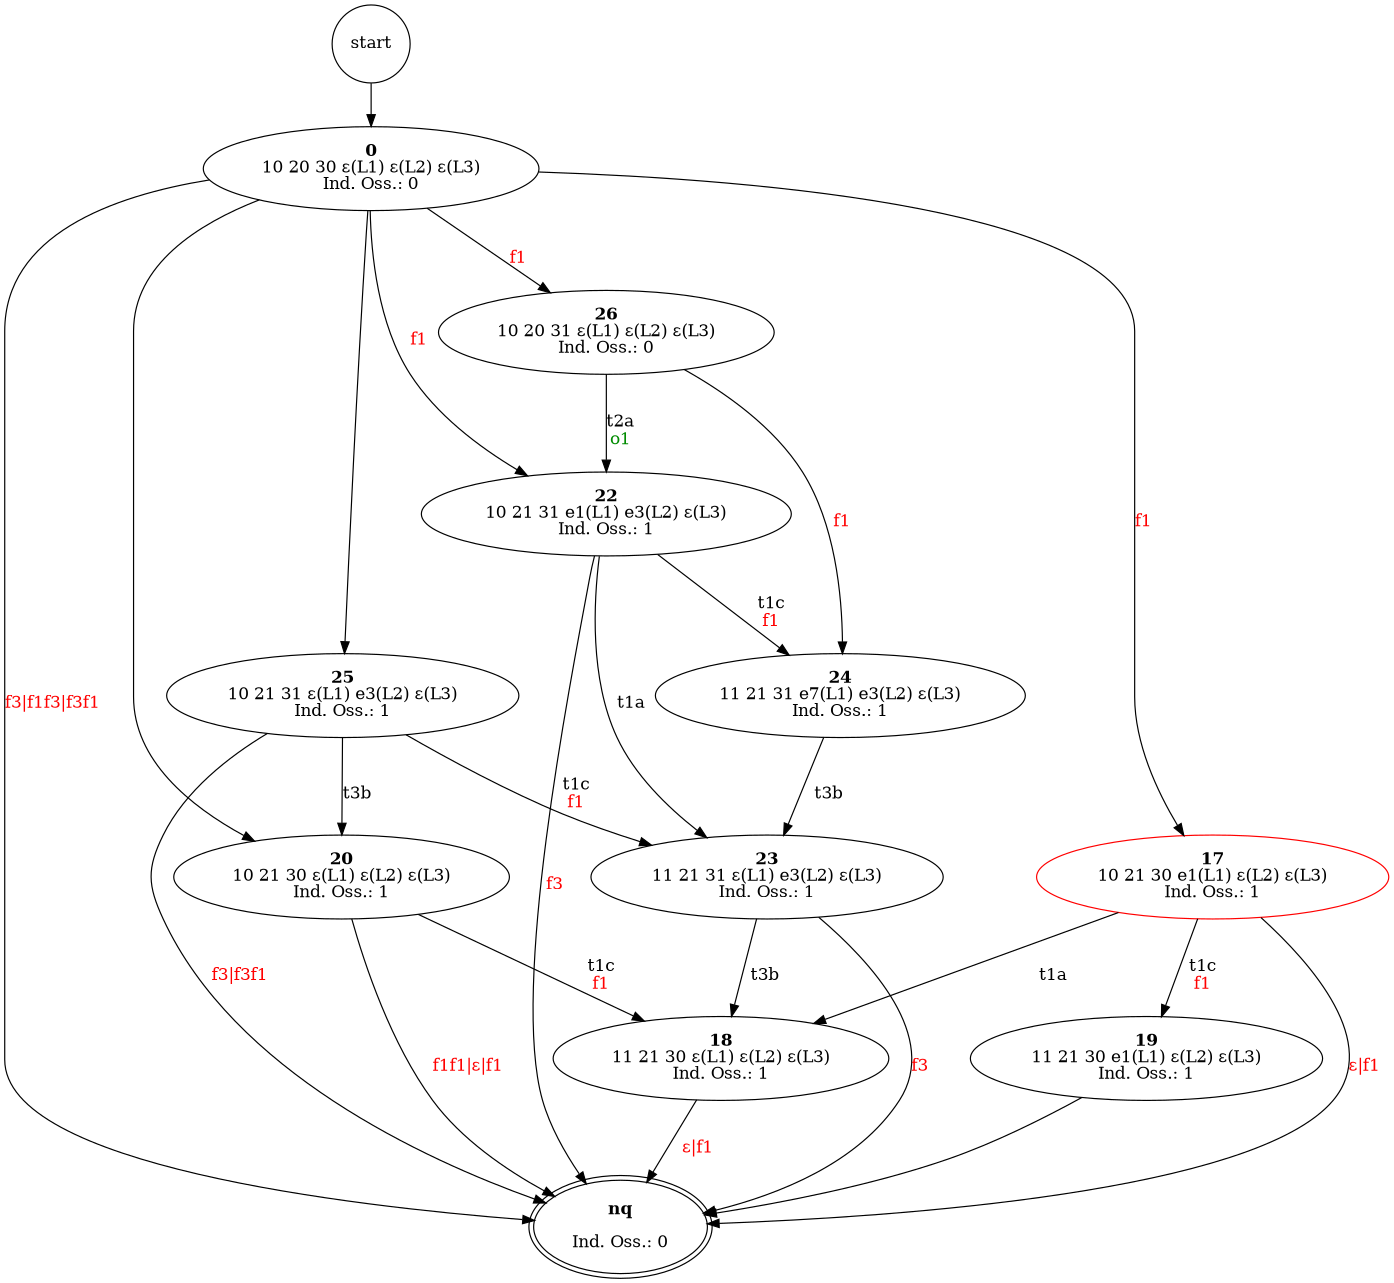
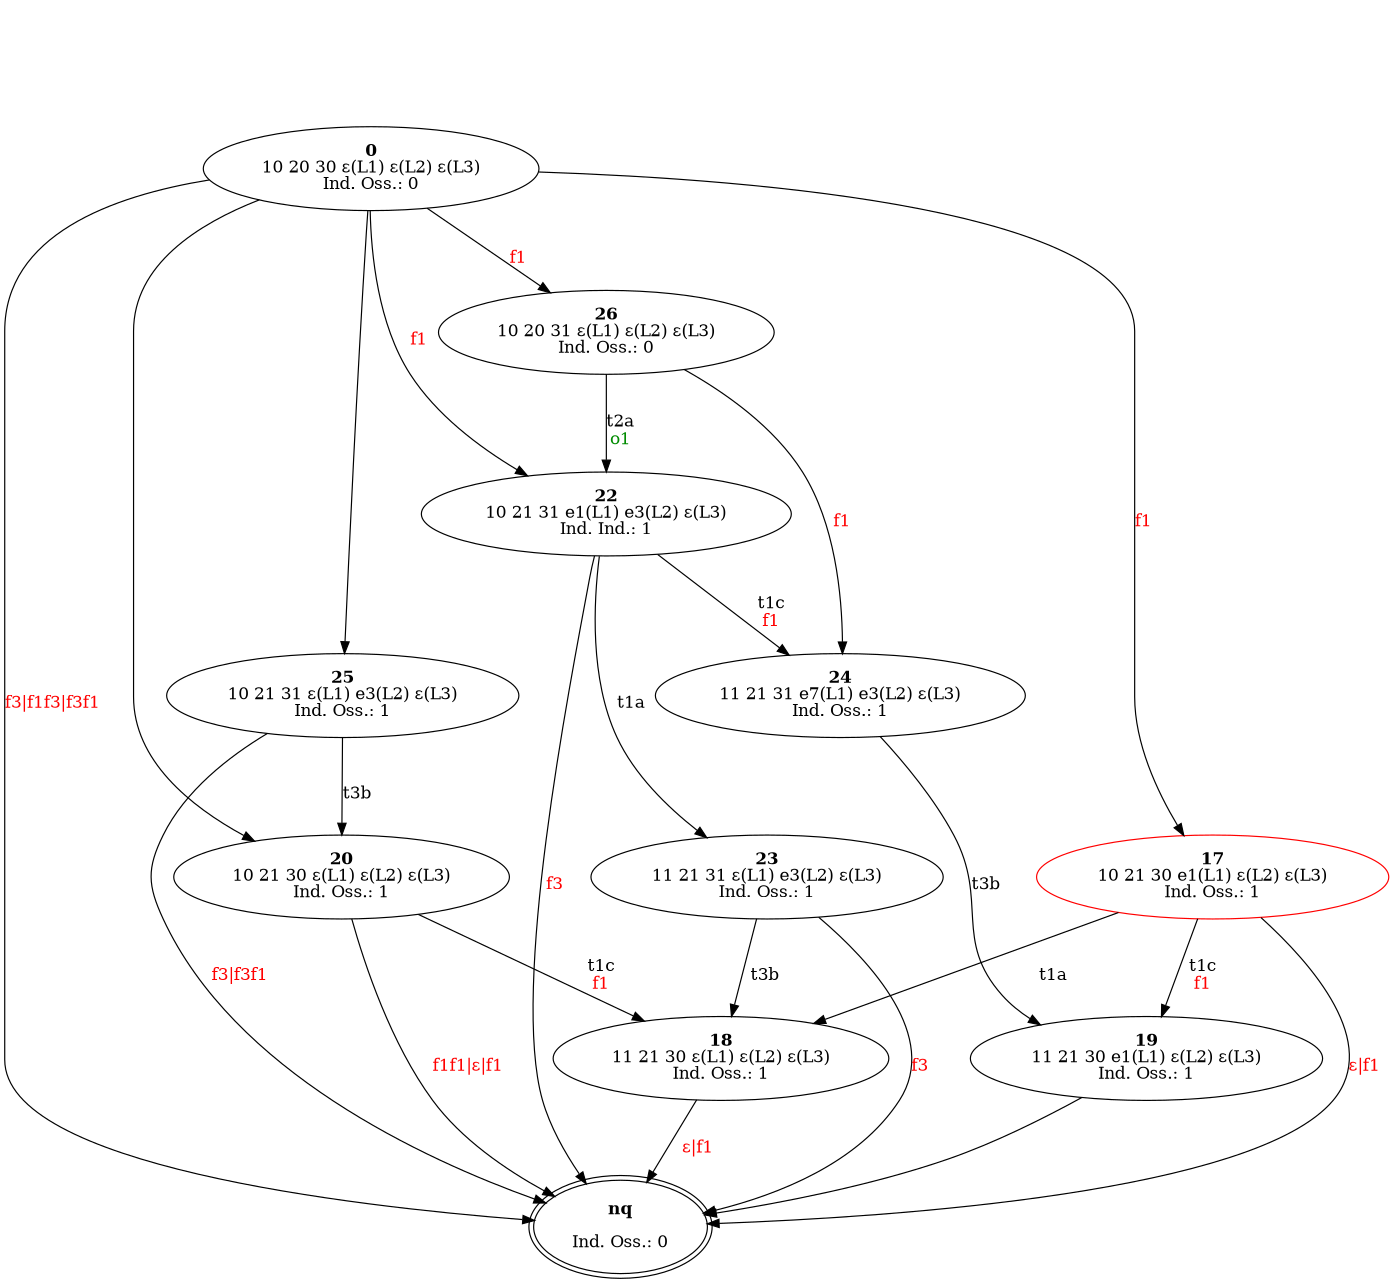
node "start": removed
node "22": text "Ind. Oss.: 1" -> "Ind. Ind.: 1"
edge "24" -> "23": now "24" -> "19"
edge "25" -> "23": removed, label "t1c f1"
